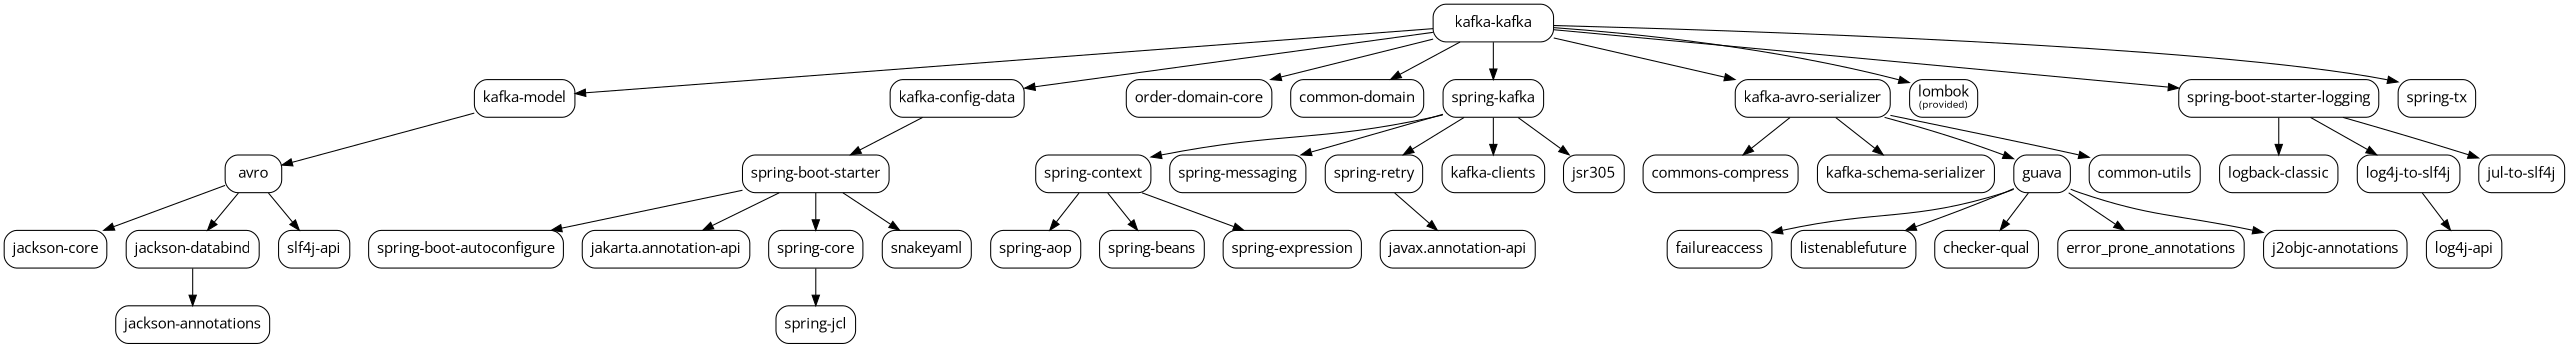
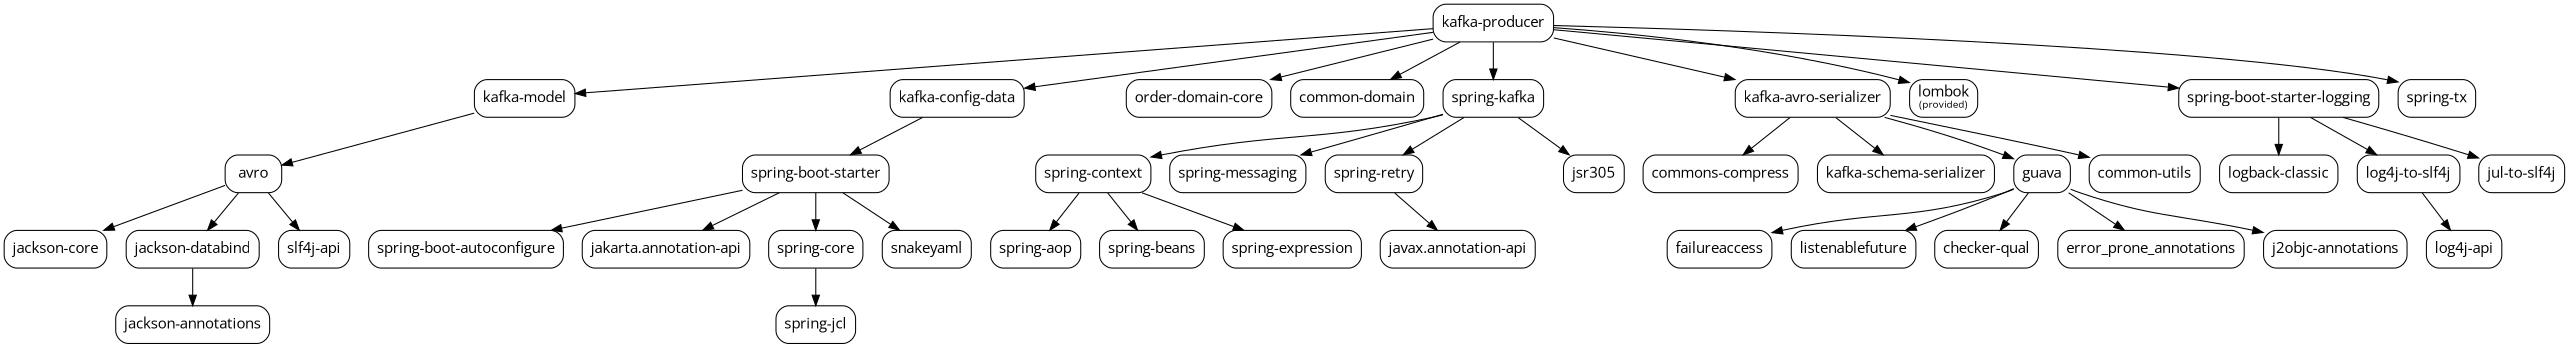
node "kafka-kafka": label "kafka-kafka" -> "kafka-producer"
node "kafka-clients": removed
